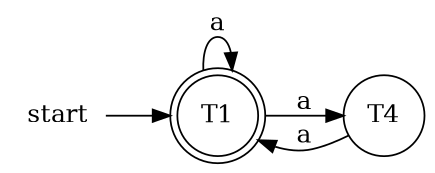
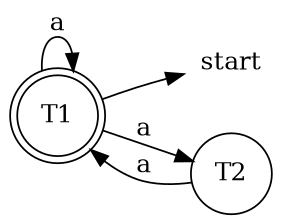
edge "start" -> "T1": reversed
node "T4": label "T4" -> "T2"
